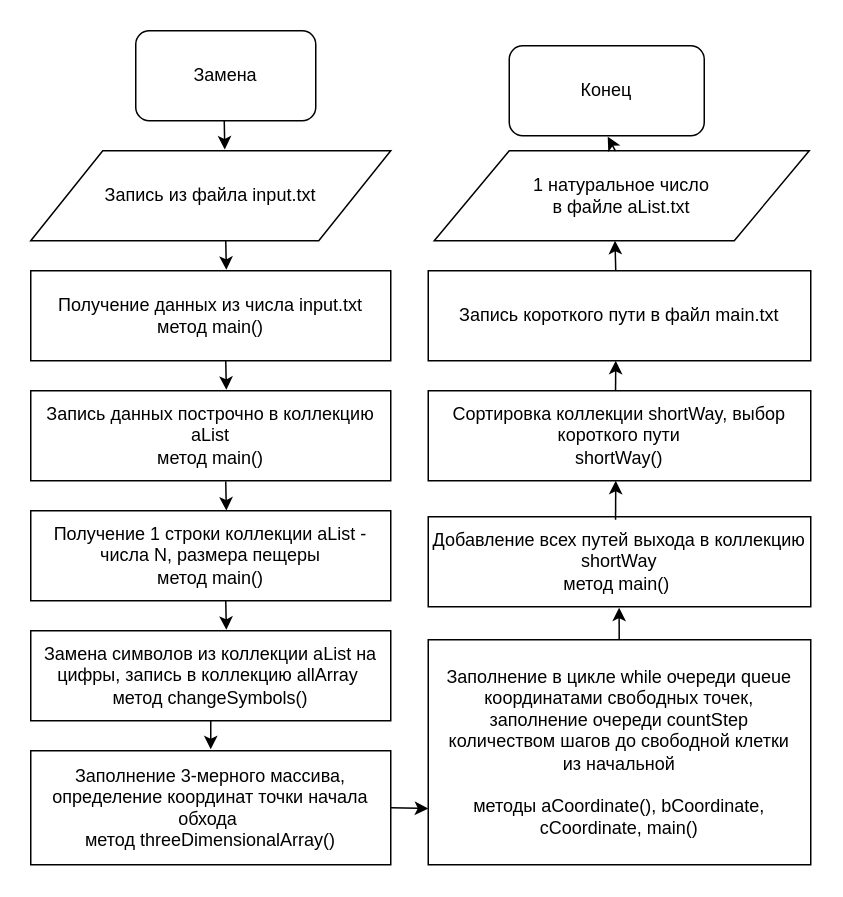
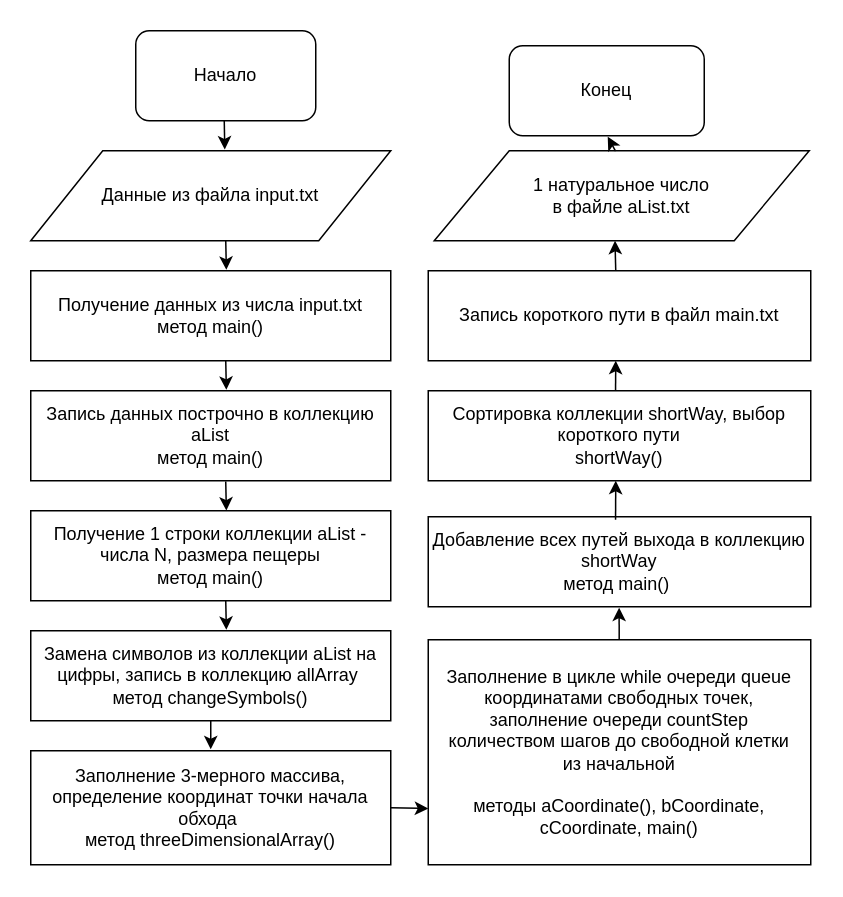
node "Замена": label "Замена" -> "Начало"
node "Запись из файла input.txt": label "Запись из файла input.txt" -> "Данные из файла input.txt"
